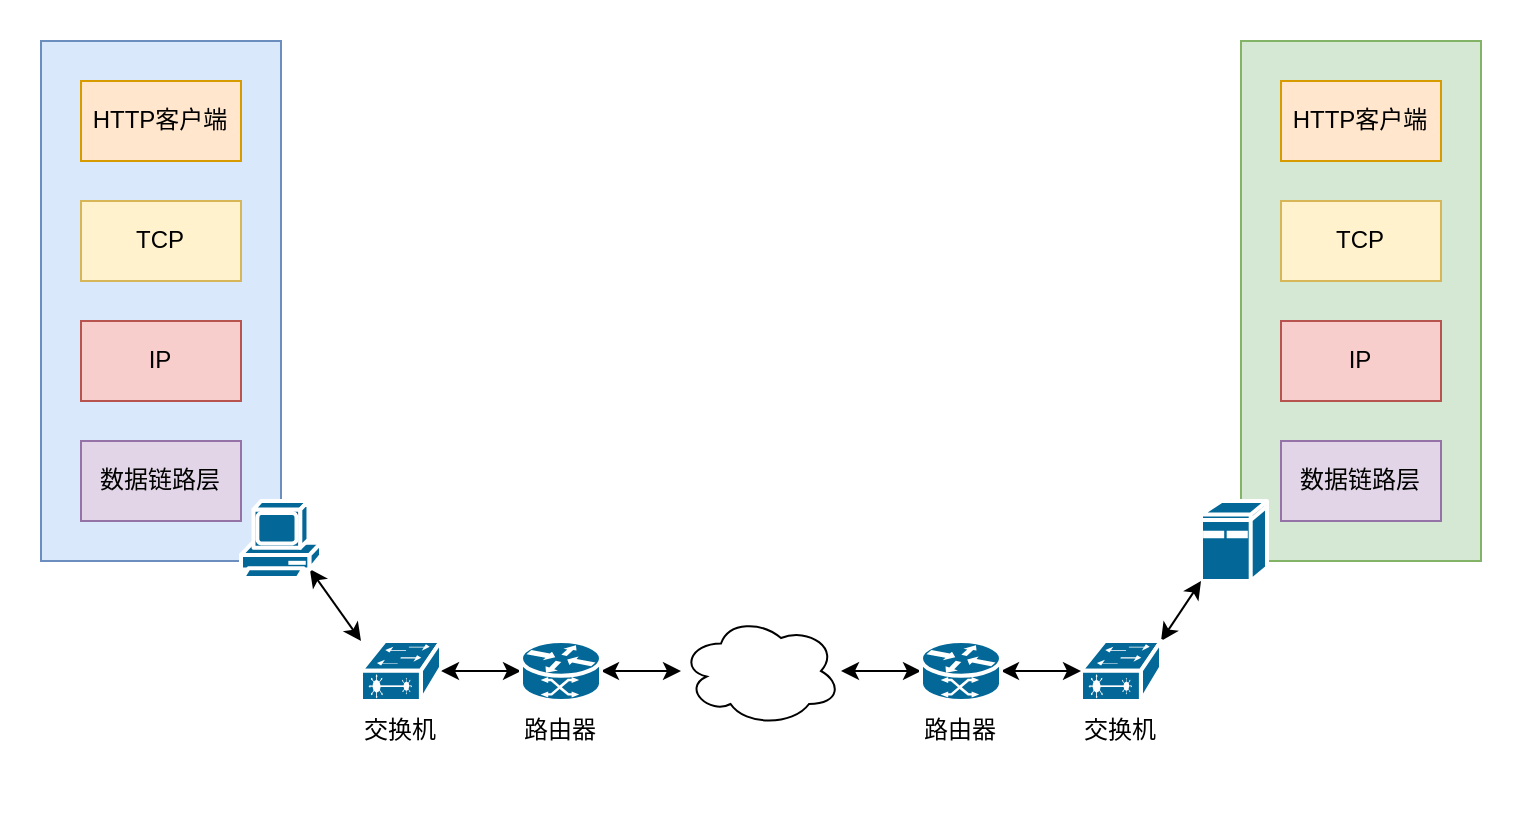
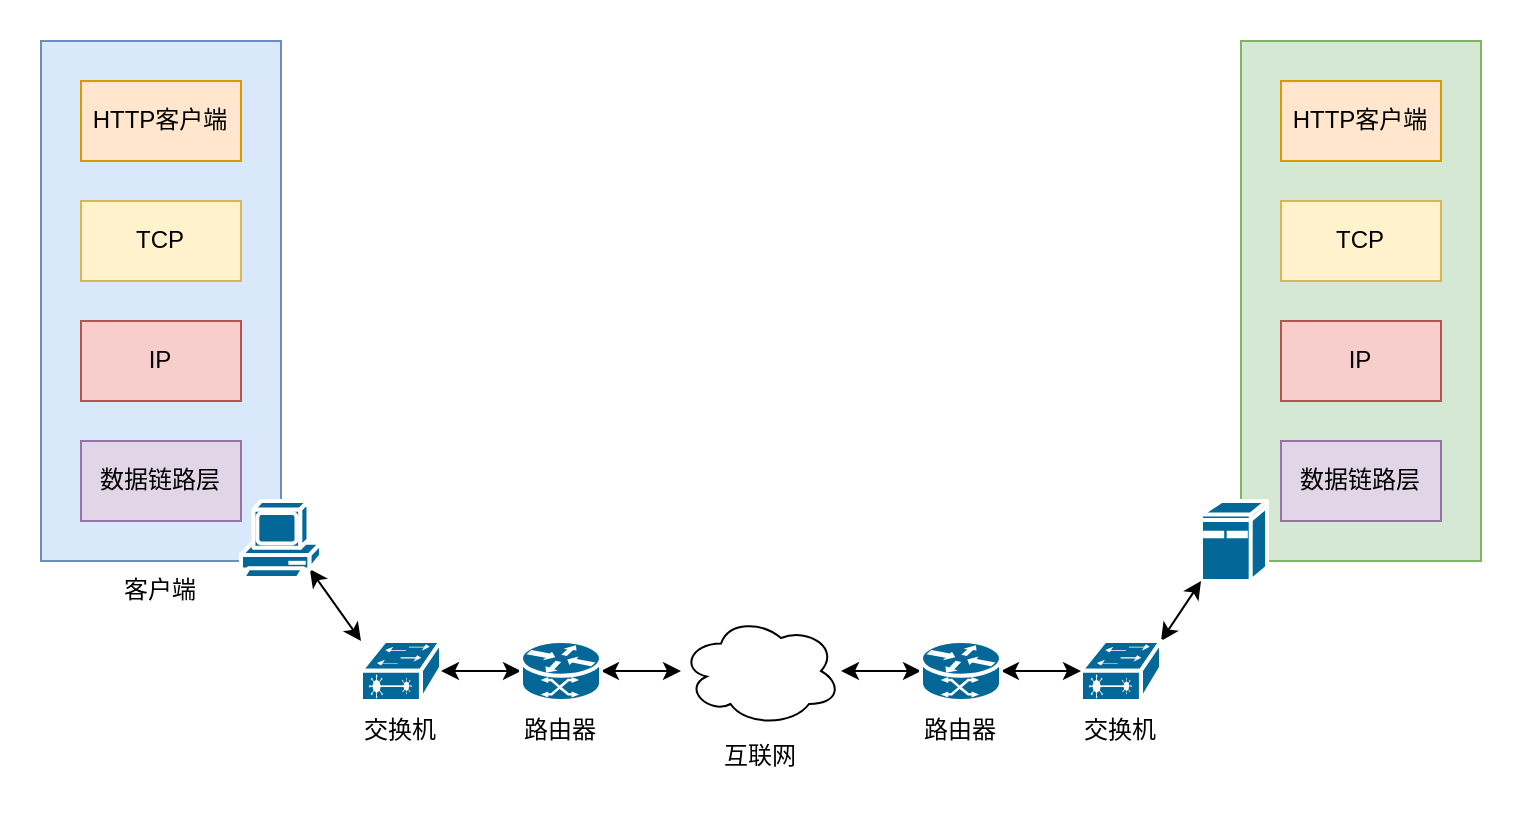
node "客户端": added
node "互联网": added
